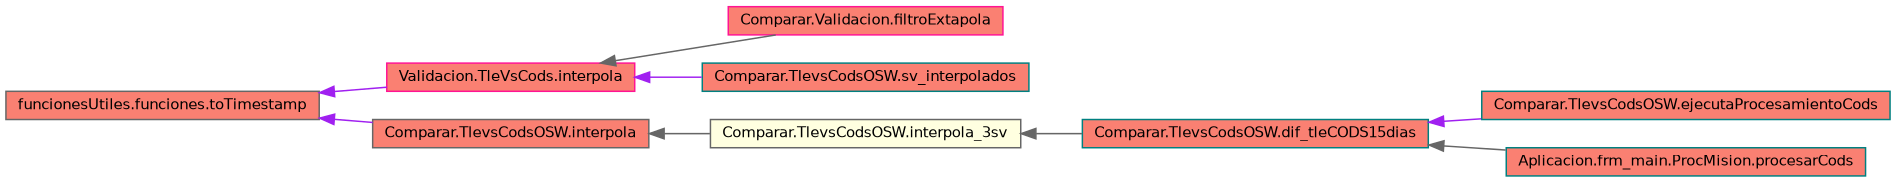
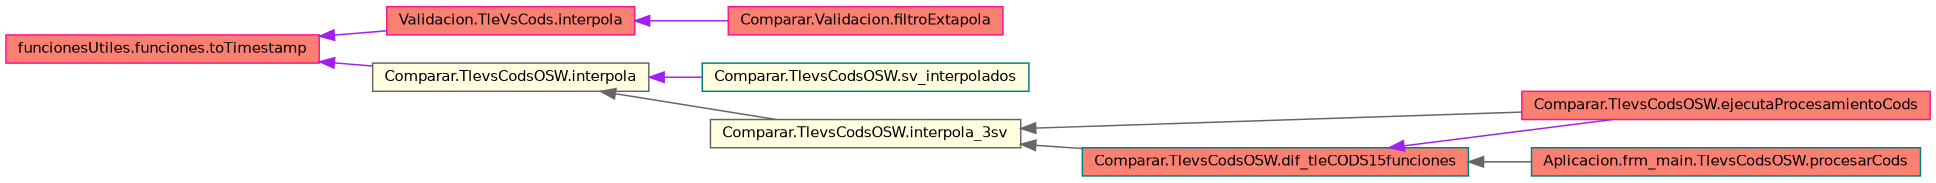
edge "Comparar.Validacion.filtroExtapola" -> "Validacion.TleVsCods.interpola": color gray40 -> purple
edge "Comparar.TlevsCodsOSW.sv_interpolados" -> "Validacion.TleVsCods.interpola": now "Comparar.TlevsCodsOSW.sv_interpolados" -> "Comparar.TlevsCodsOSW.interpola"
node "Comparar.TlevsCodsOSW.sv_interpolados": fillcolor salmon -> lightyellow
node "funcionesUtiles.funciones.toTimestamp": color gray40 -> deeppink
node "Comparar.TlevsCodsOSW.ejecutaProcesamientoCods": color teal -> deeppink
edge "Comparar.TlevsCodsOSW.ejecutaProcesamientoCods" -> "Comparar.TlevsCodsOSW.interpola_3sv": added
node "Comparar.TlevsCodsOSW.interpola": fillcolor salmon -> lightyellow
node "Comparar.TlevsCodsOSW.dif_tleCODS15dias": label "Comparar.TlevsCodsOSW.dif_tleCODS15dias" -> "Comparar.TlevsCodsOSW.dif_tleCODS15funciones"
node "Aplicacion.frm_main.ProcMision.procesarCods": label "Aplicacion.frm_main.ProcMision.procesarCods" -> "Aplicacion.frm_main.TlevsCodsOSW.procesarCods"
